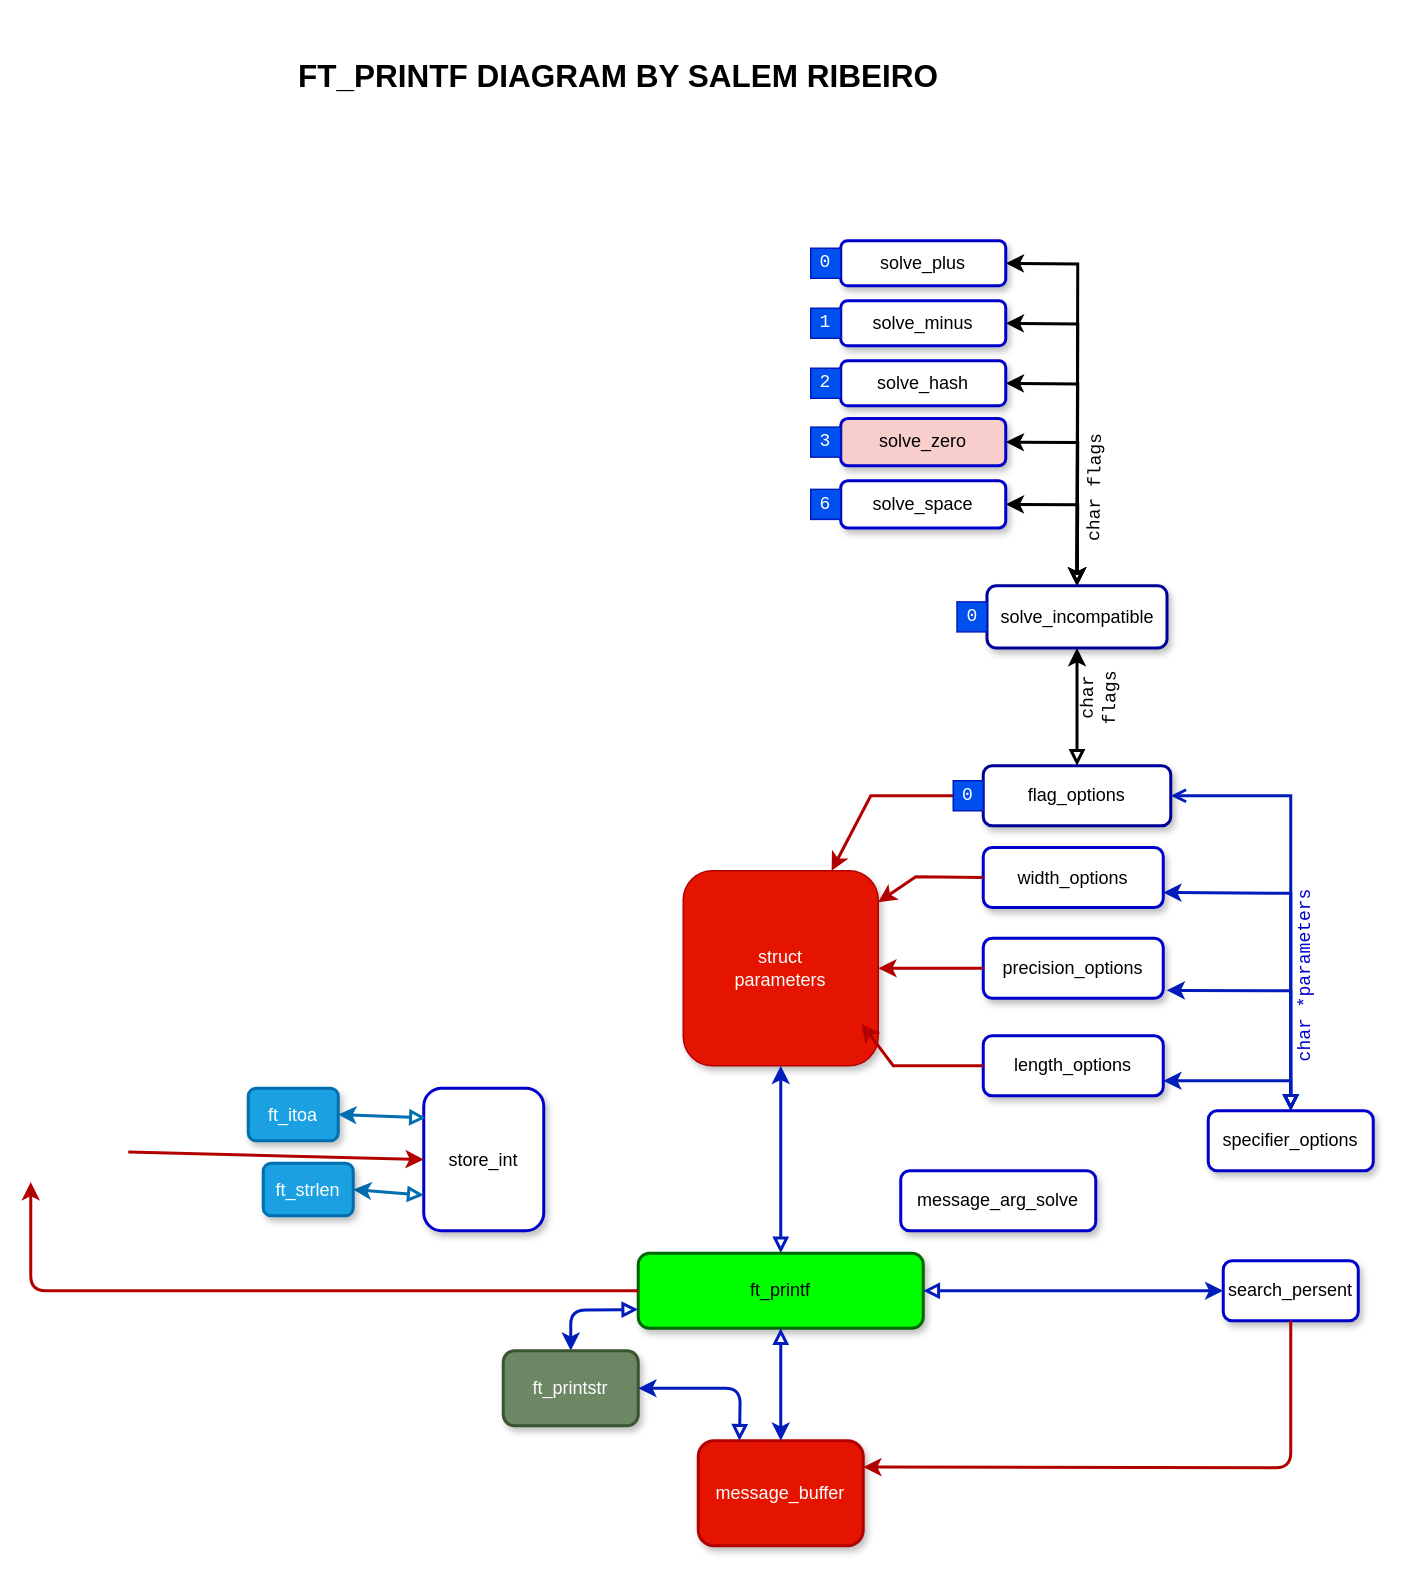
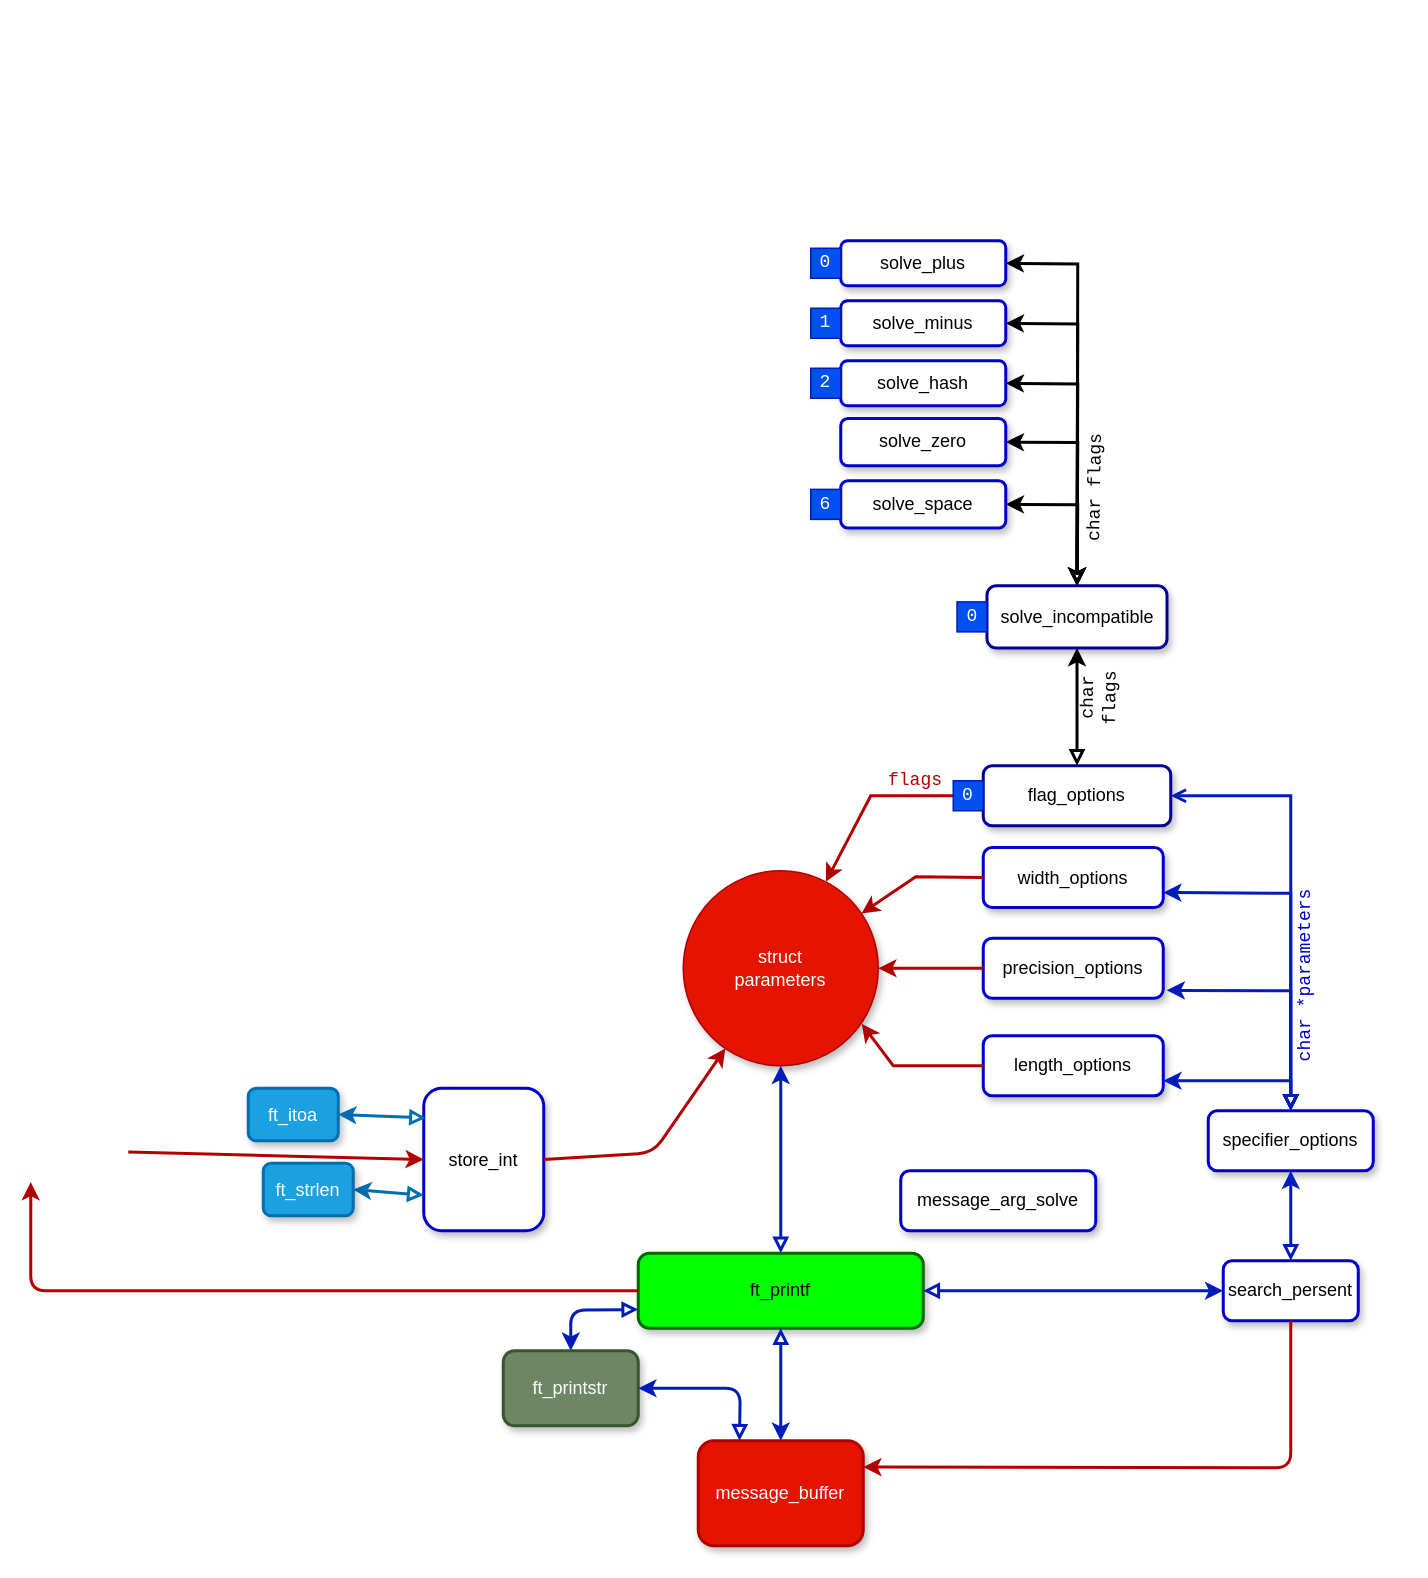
node "FT_PRINTF DIAGRAM BY SALEM RIBEIRO": removed
node "3": removed
node "solve_zero": fillcolor #f8cecc -> #ffffff
node "flags": added
node "struct parameters": shape rounded rectangle -> ellipse
edge "store_int" -> "struct parameters": added
edge "specifier_options" -- "search_persent": added
